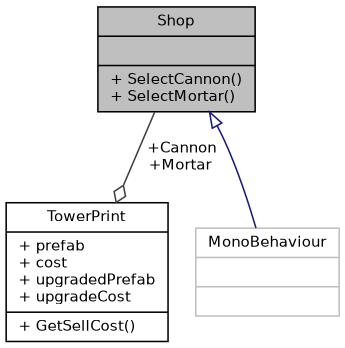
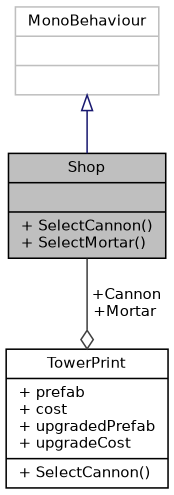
edge "MonoBehaviour" -> "Shop": reversed
node "TowerPrint": text "+ GetSellCost()" -> "+ SelectCannon()"
